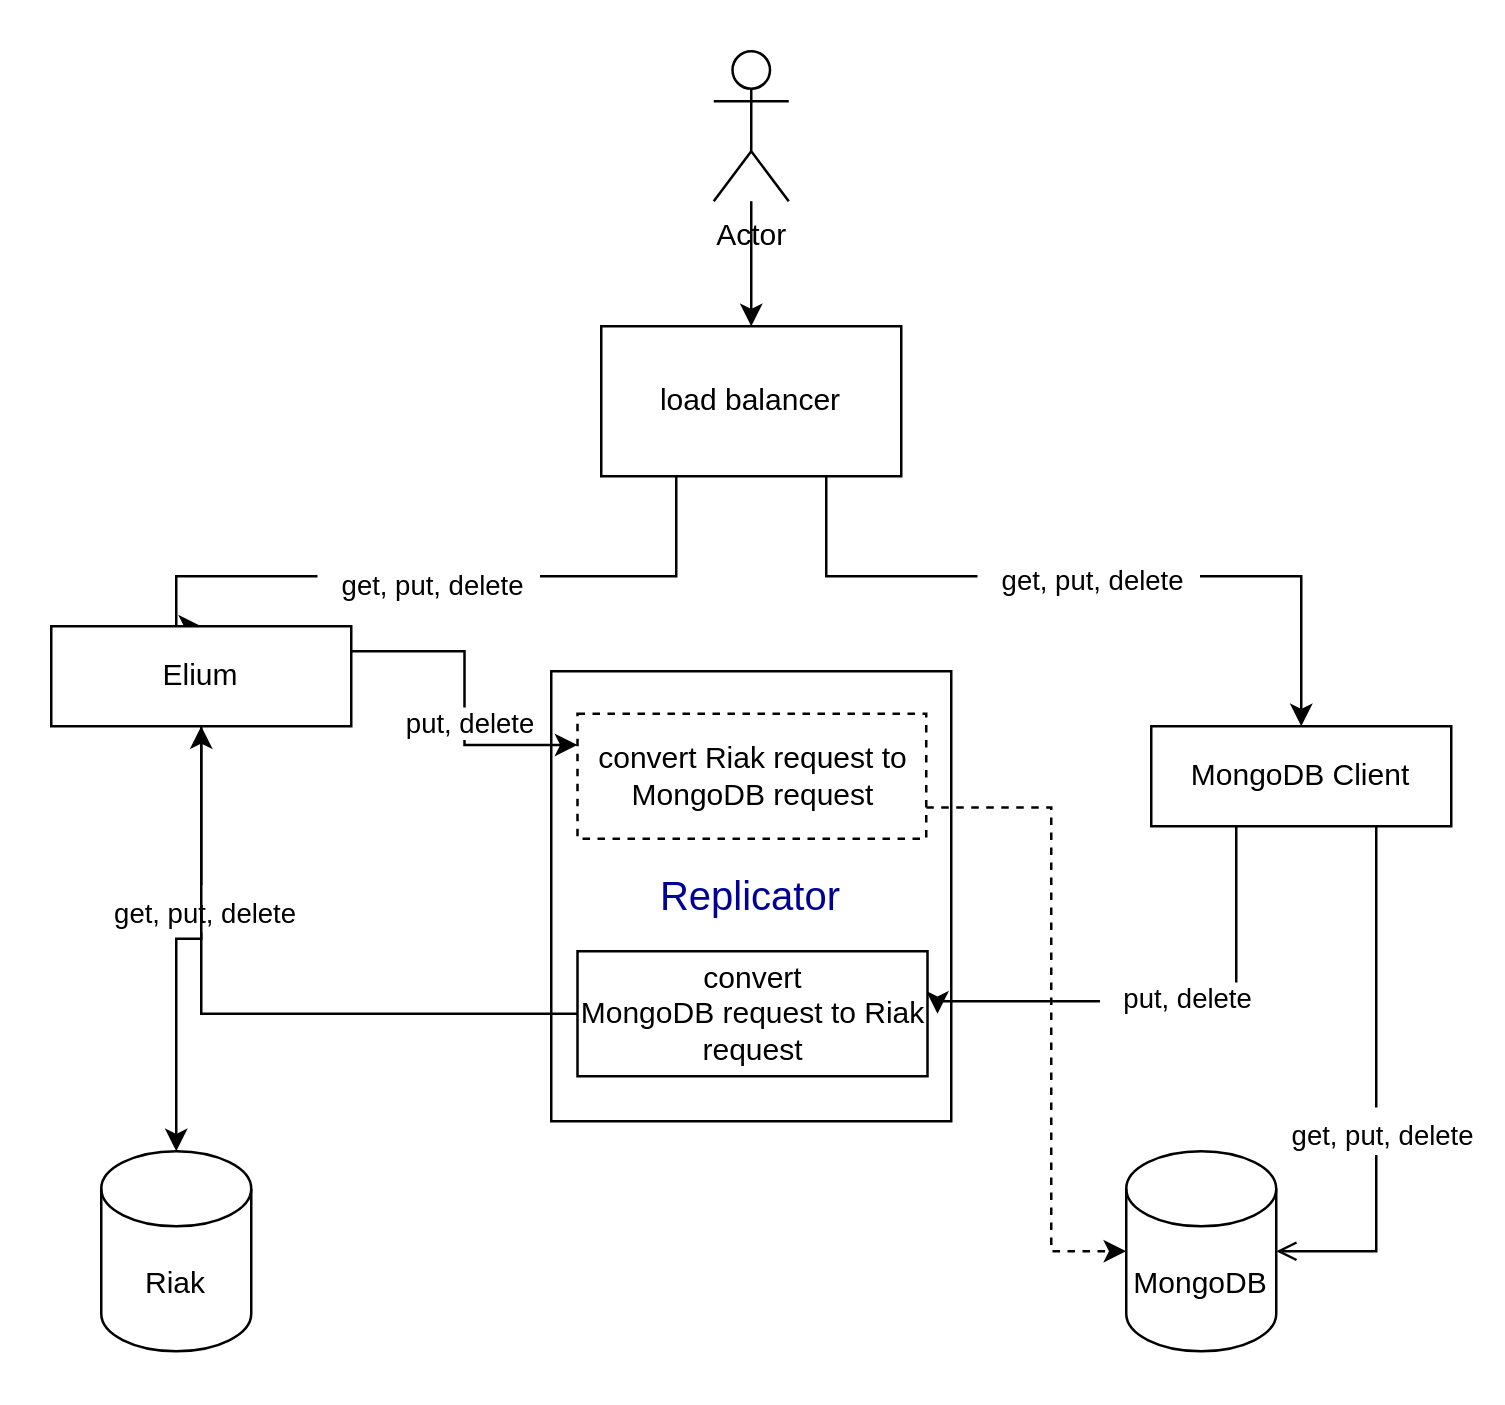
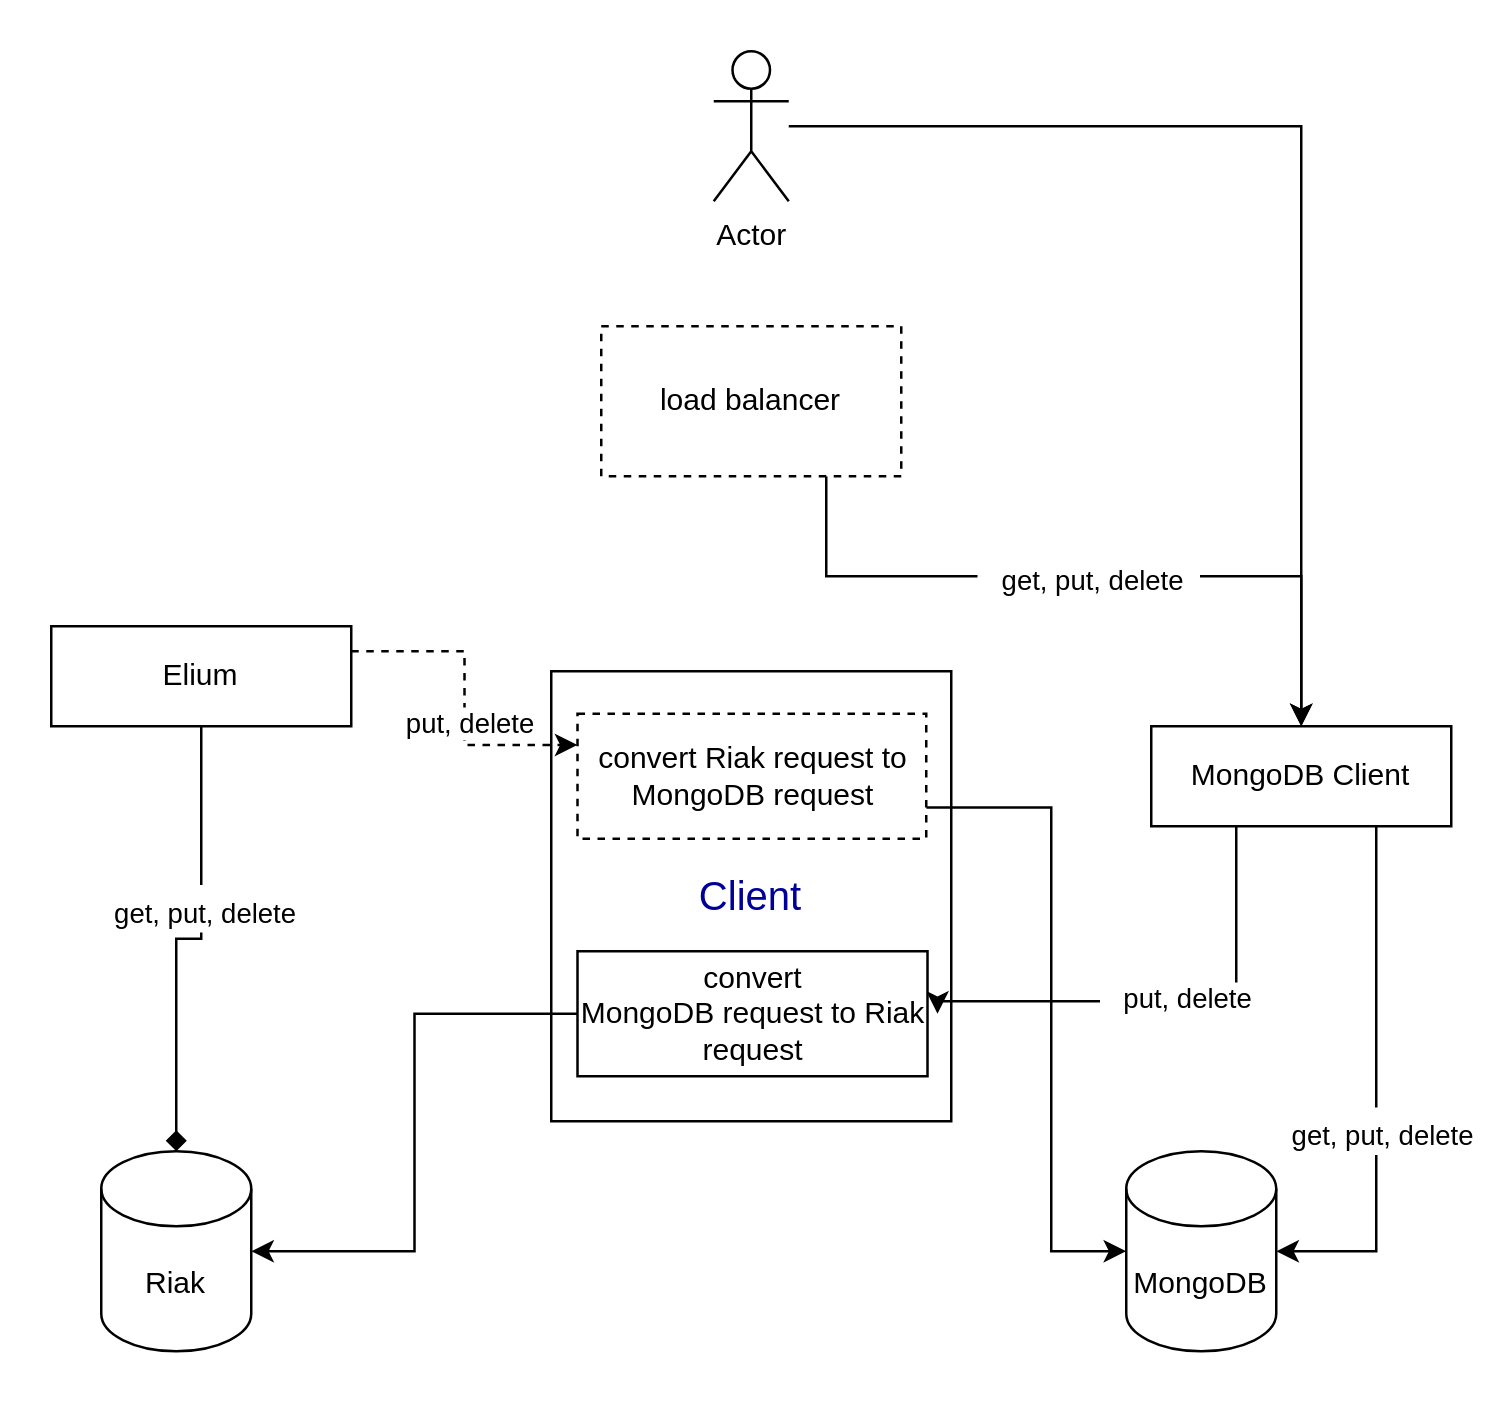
edge "Actor" -> "load balancer": now "Actor" -> "MongoDB Client"
node "load balancer": style solid -> dashed
edge "load balancer" -> "Elium": removed, label "get, put, delete"
edge "Elium" -> "convert Riak request to MongoDB request": style solid -> dashed
edge "convert Riak request to MongoDB request" -> "MongoDB": style dashed -> solid
node "Replicator": label "Replicator" -> "Client"
edge "convert MongoDB request to Riak request" -> "Elium": now "convert MongoDB request to Riak request" -> "Riak"
edge "Elium" -> "Riak": arrowhead classic -> diamond
edge "MongoDB Client" -> "MongoDB": arrowhead open -> classic
